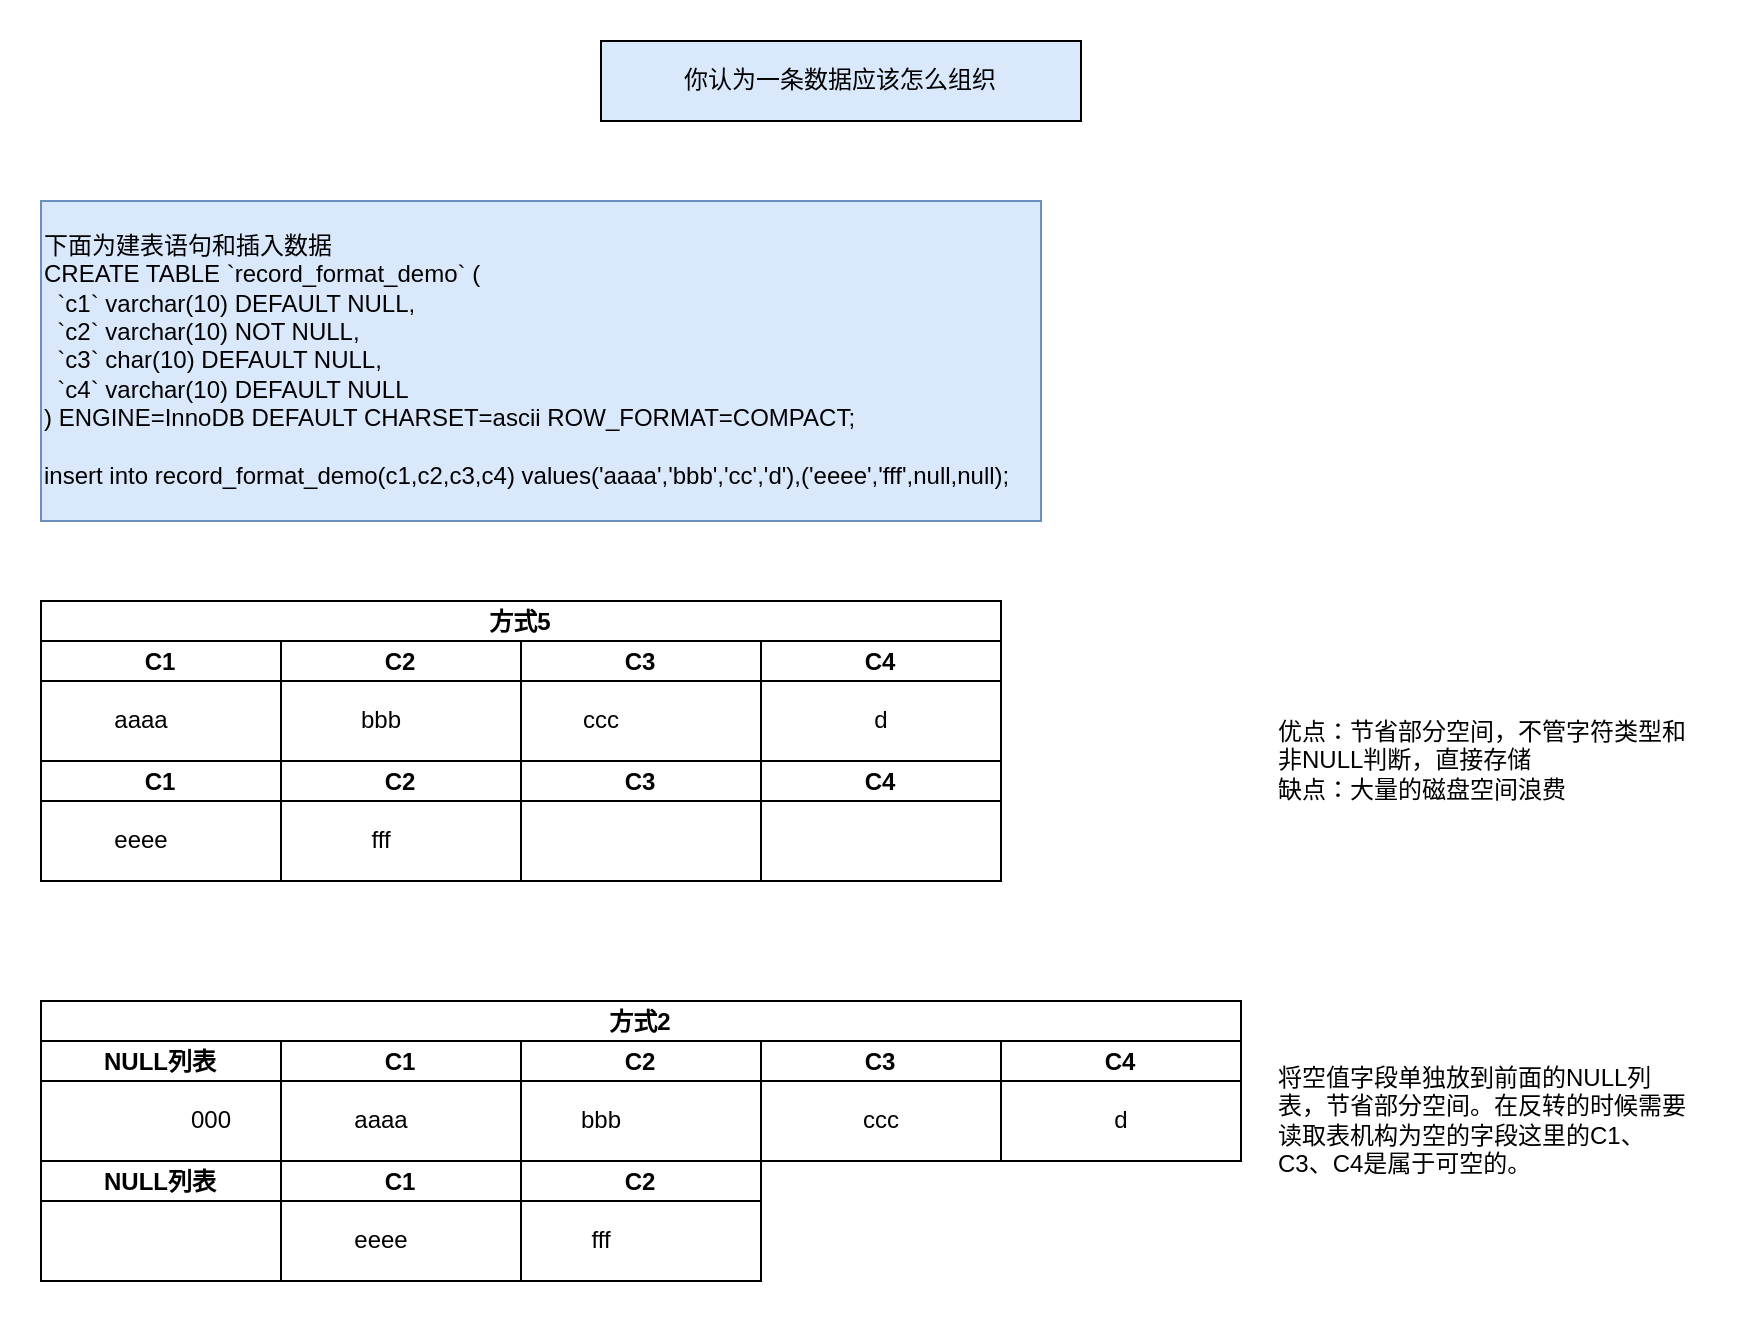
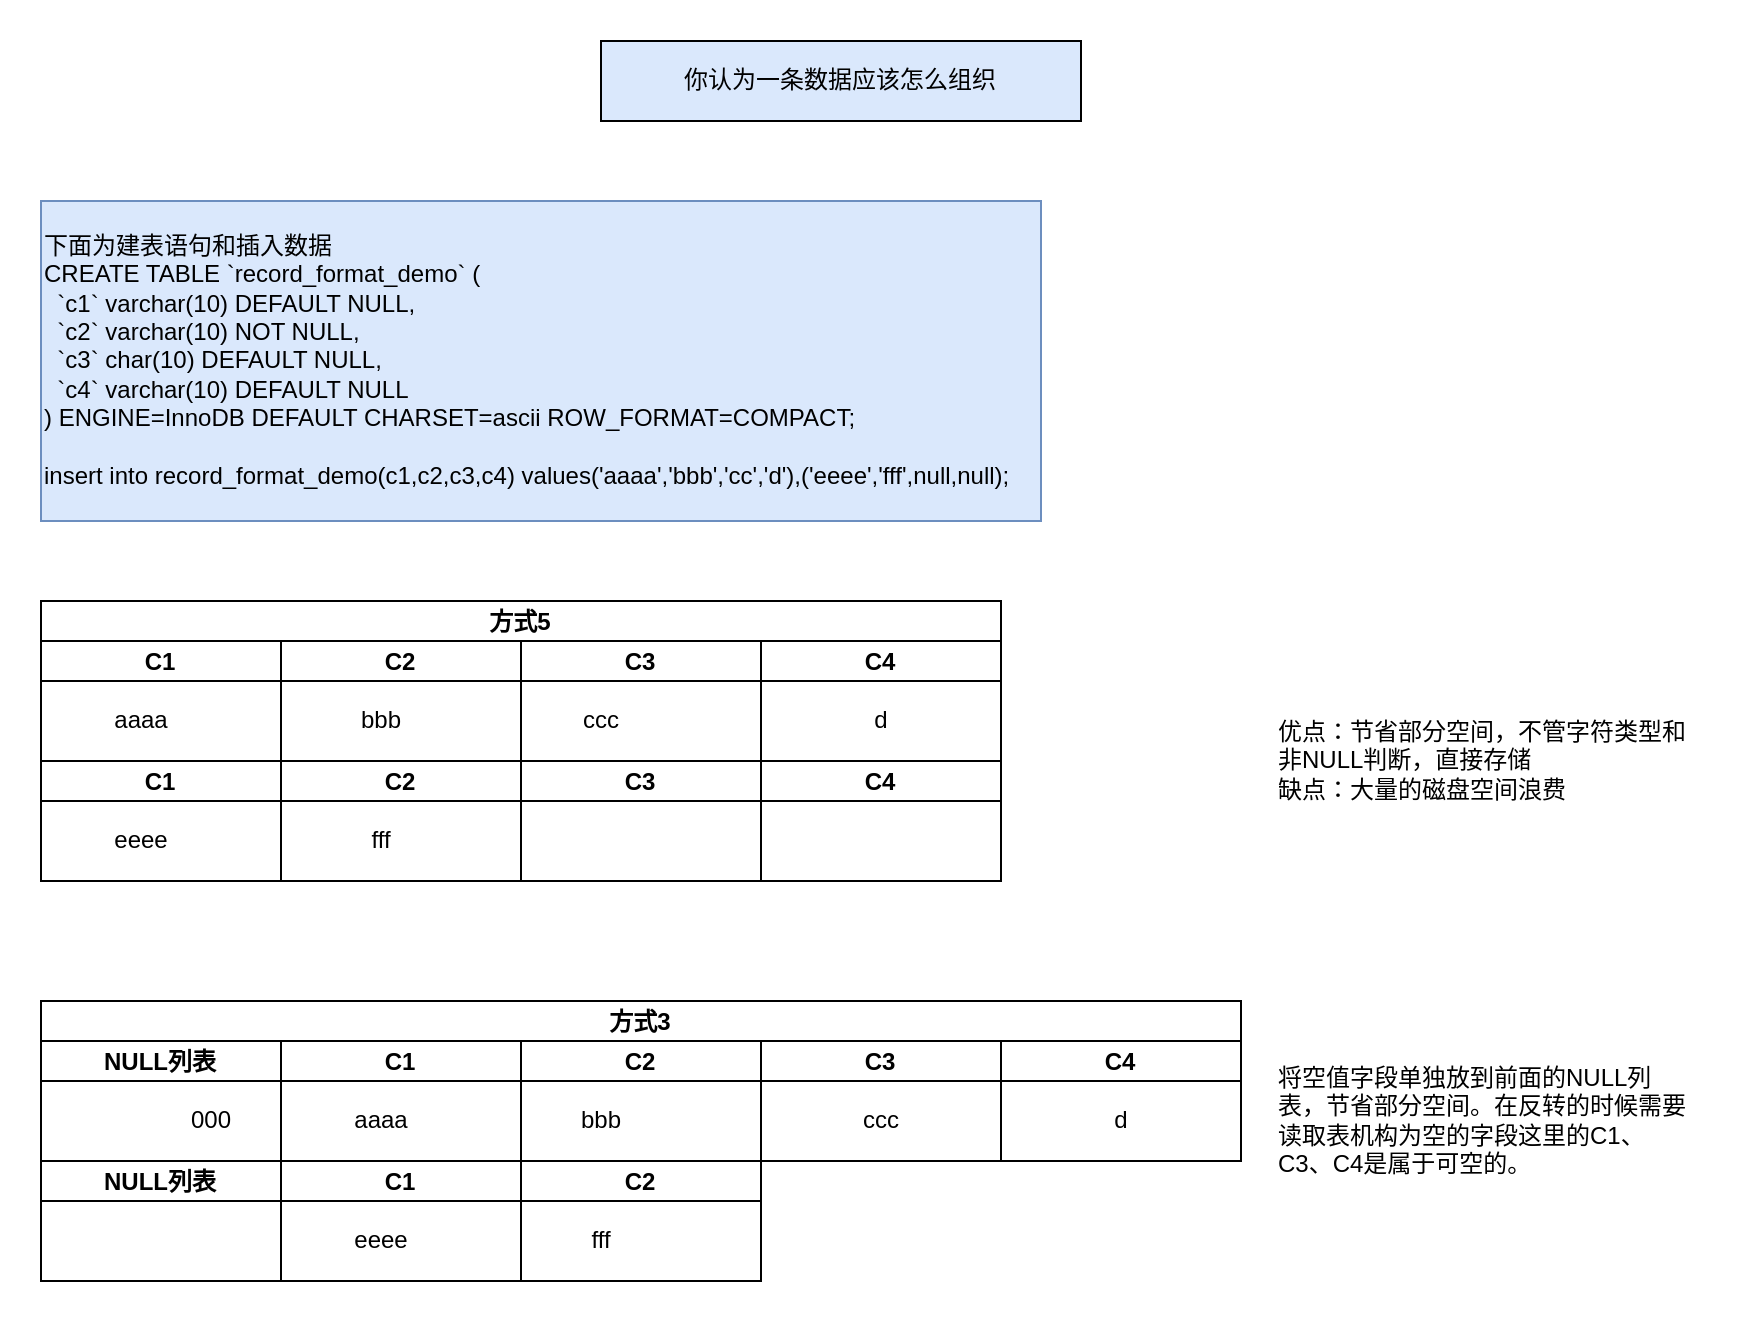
node "方式2": label "方式2" -> "方式3"
